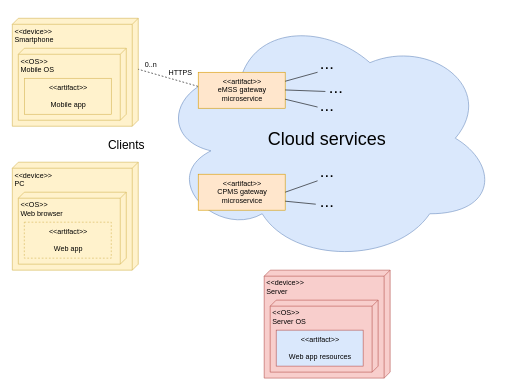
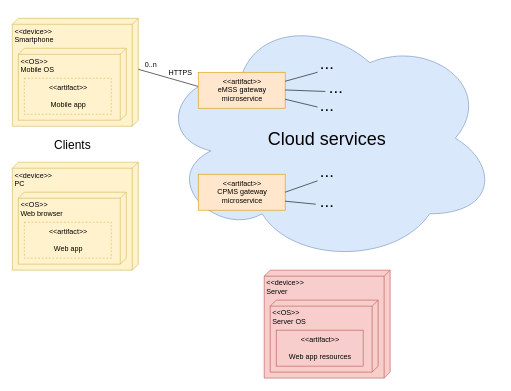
edge "<<device>> Smartphone" -- "Cloud services": style dashed -> solid
node "<<artifact>> Mobile app": style solid -> dashed
node "Clients": moved (126, 144) -> (72, 144)
node "<<artifact>> Web app resources": fillcolor #dae8fc -> #f8cecc
